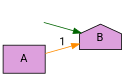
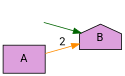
edge "A" -> "B": label "1" -> "2"
